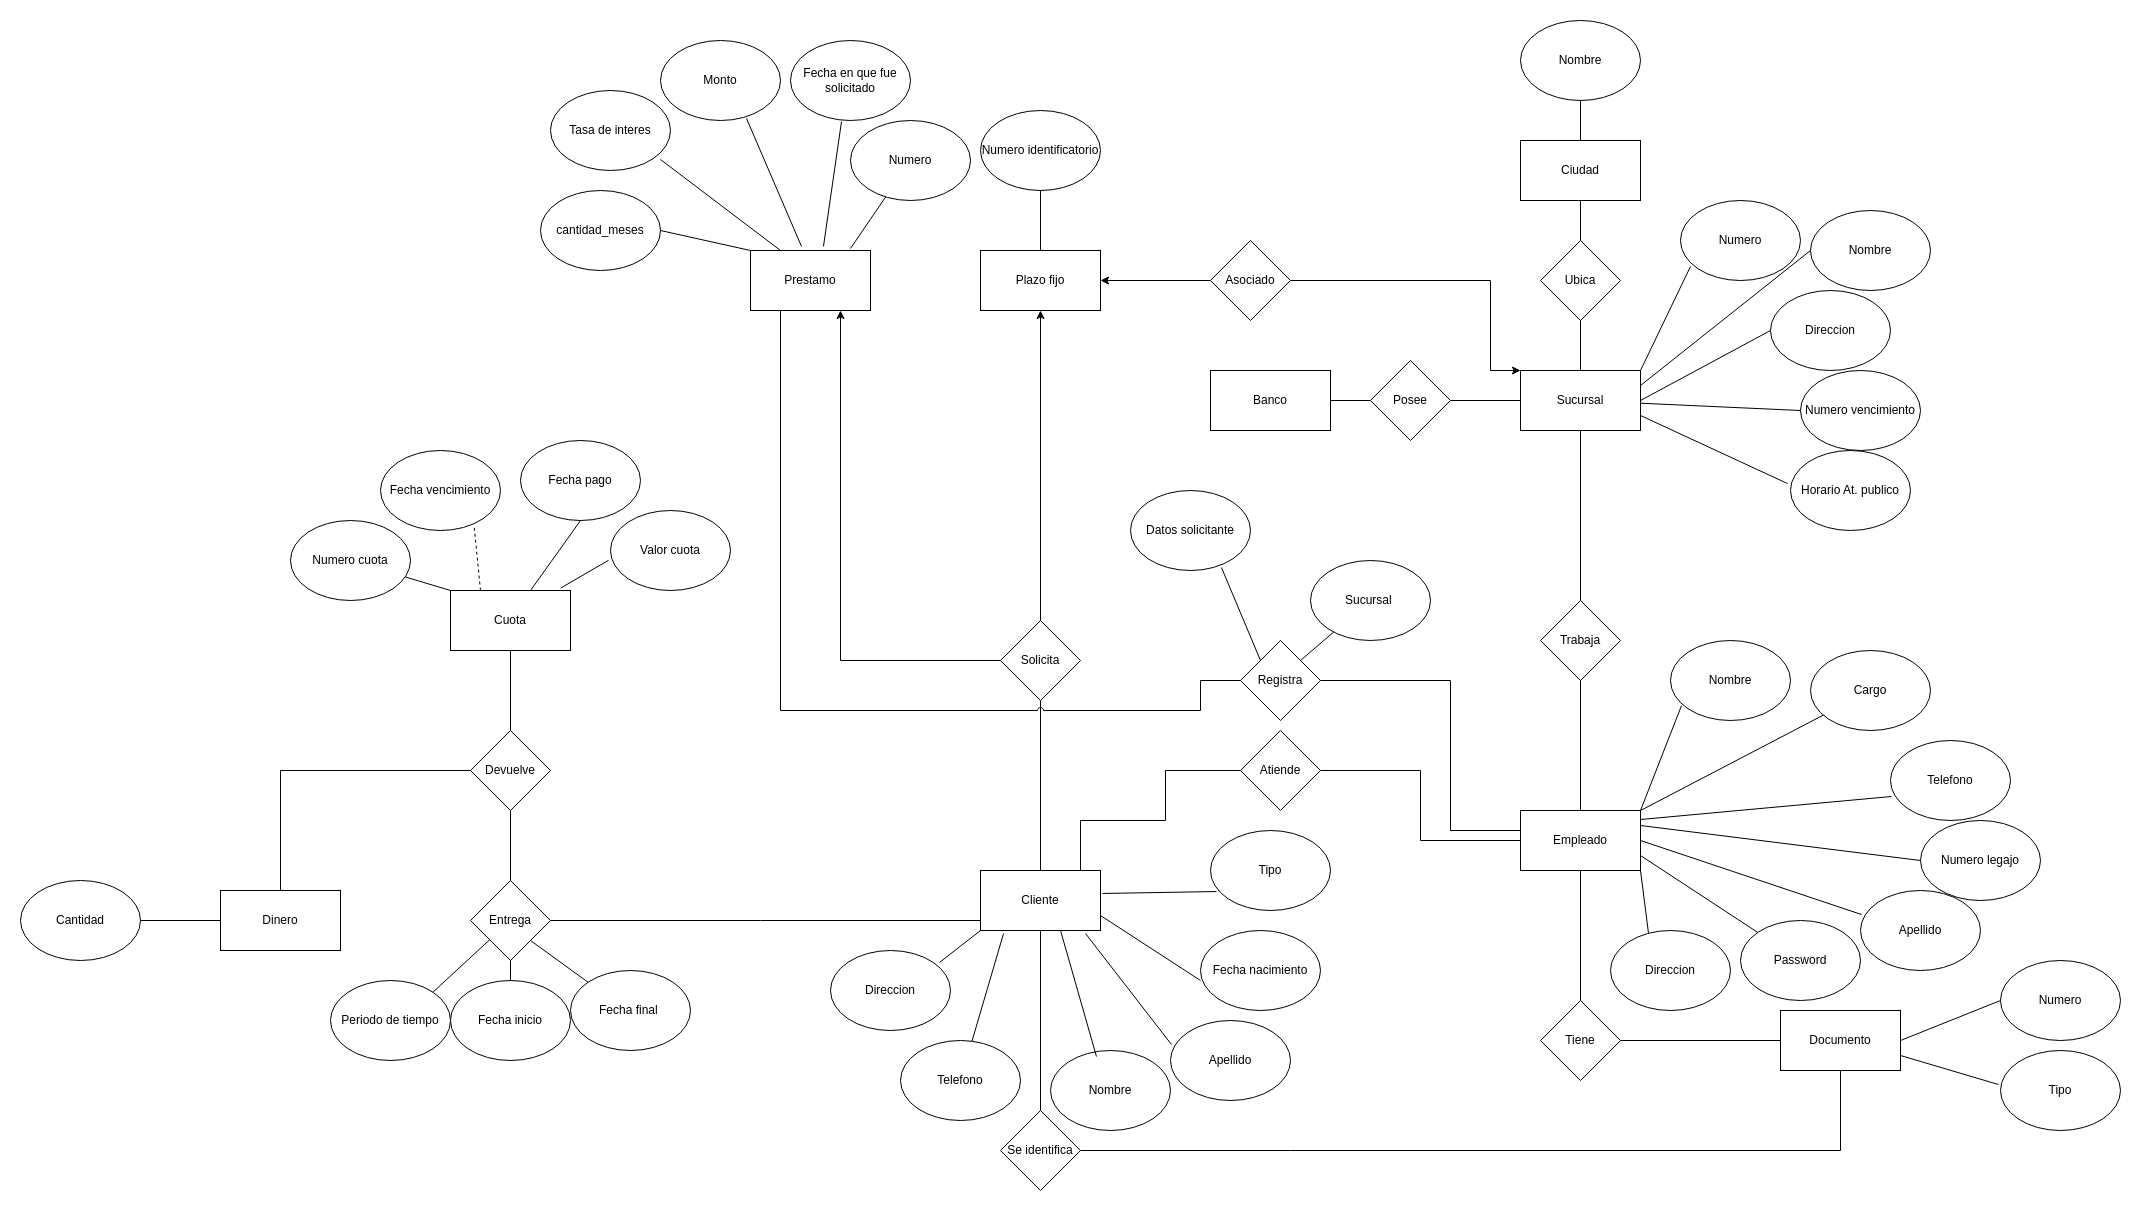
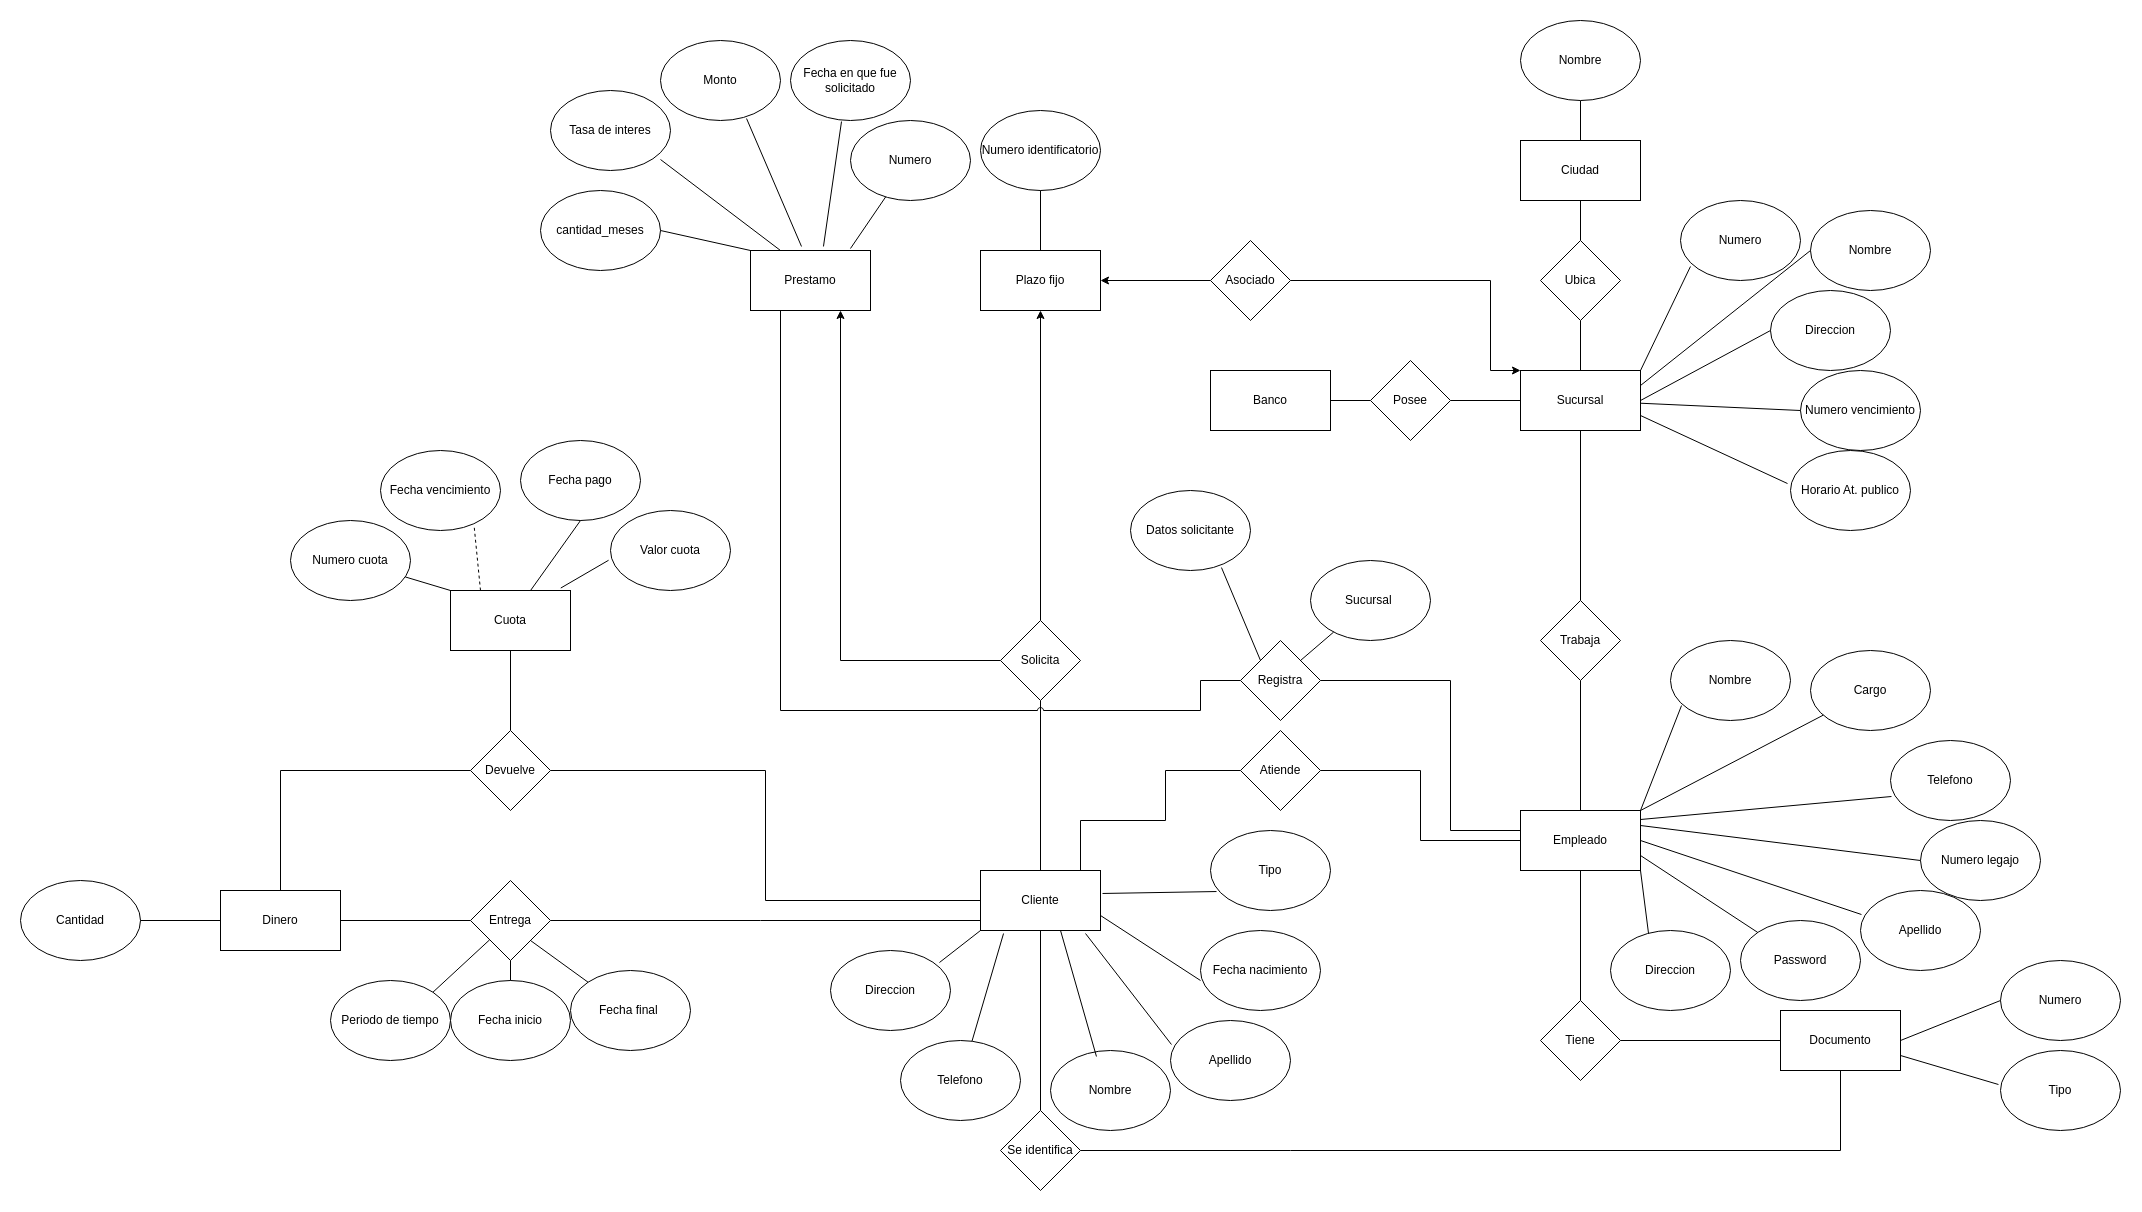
edge "Devuelve" -- "Cliente": added
edge "Devuelve" -- "Entrega": now "Dinero" -- "Entrega"
